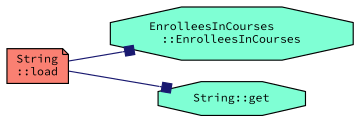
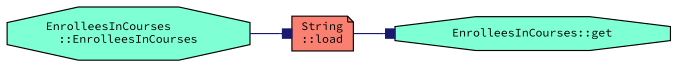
edge "String ::load" -> "EnrolleesInCourses ::EnrolleesInCourses": reversed
node "String::get": label "String::get" -> "EnrolleesInCourses::get"
